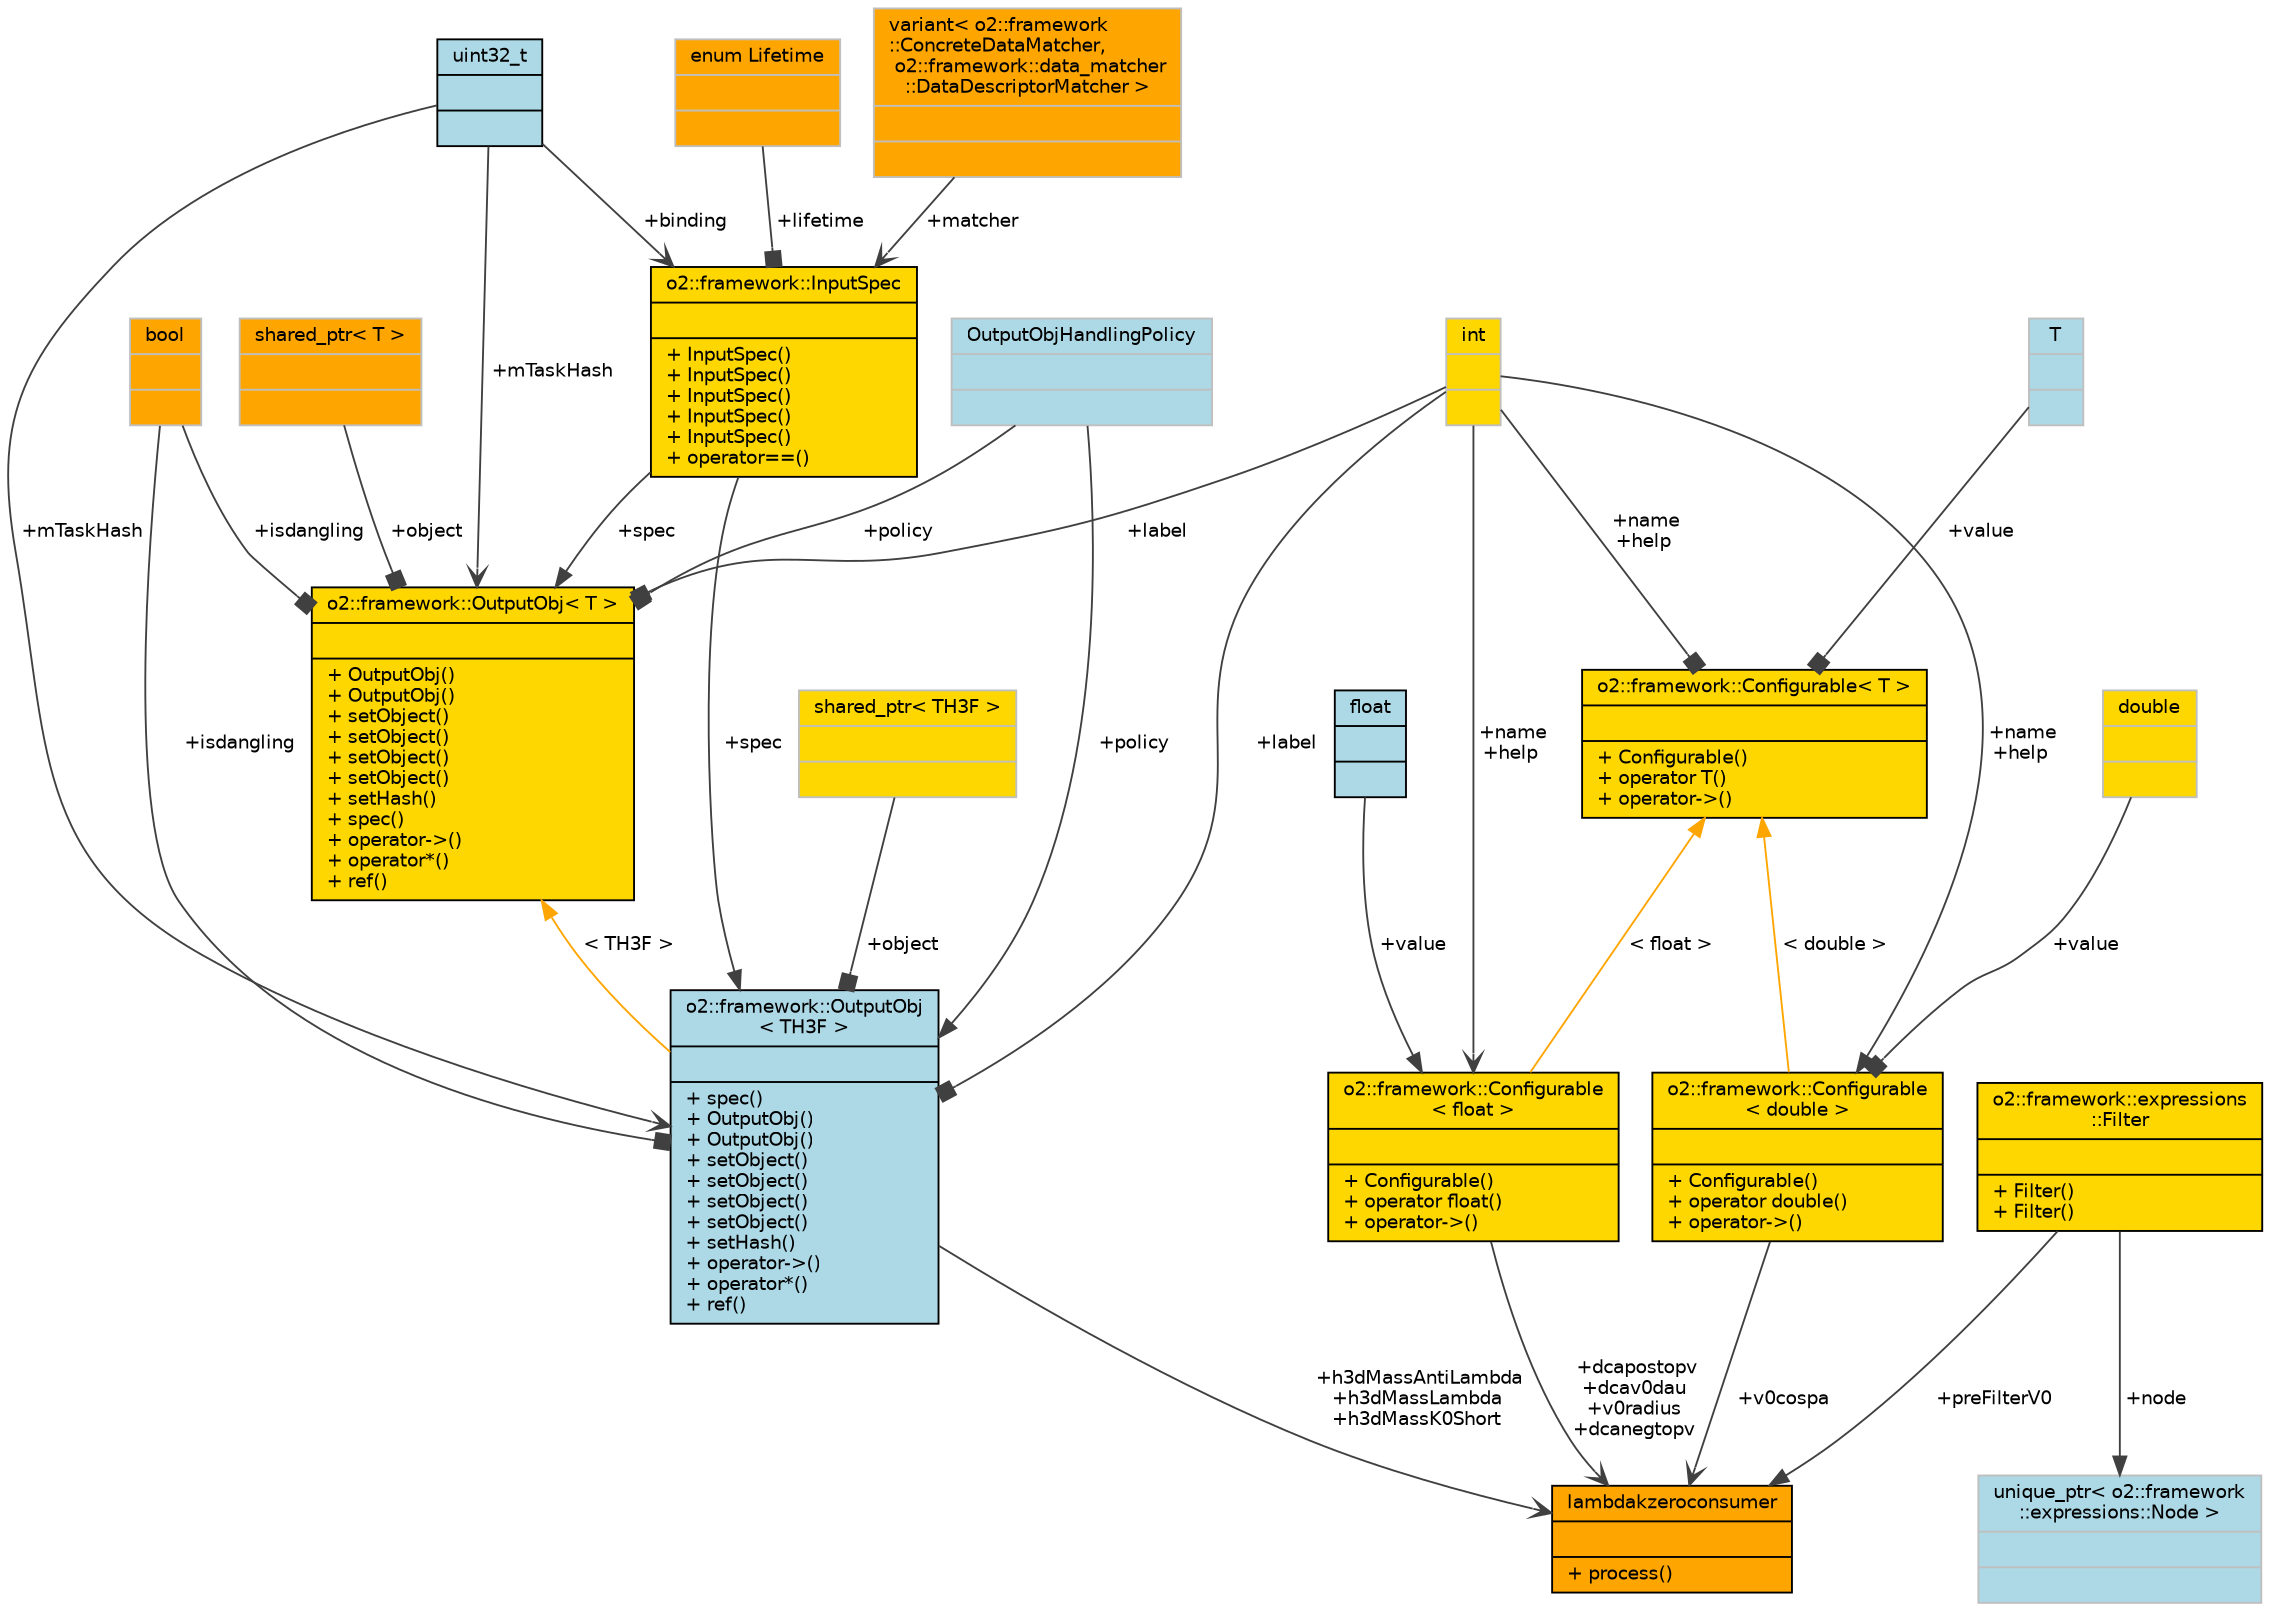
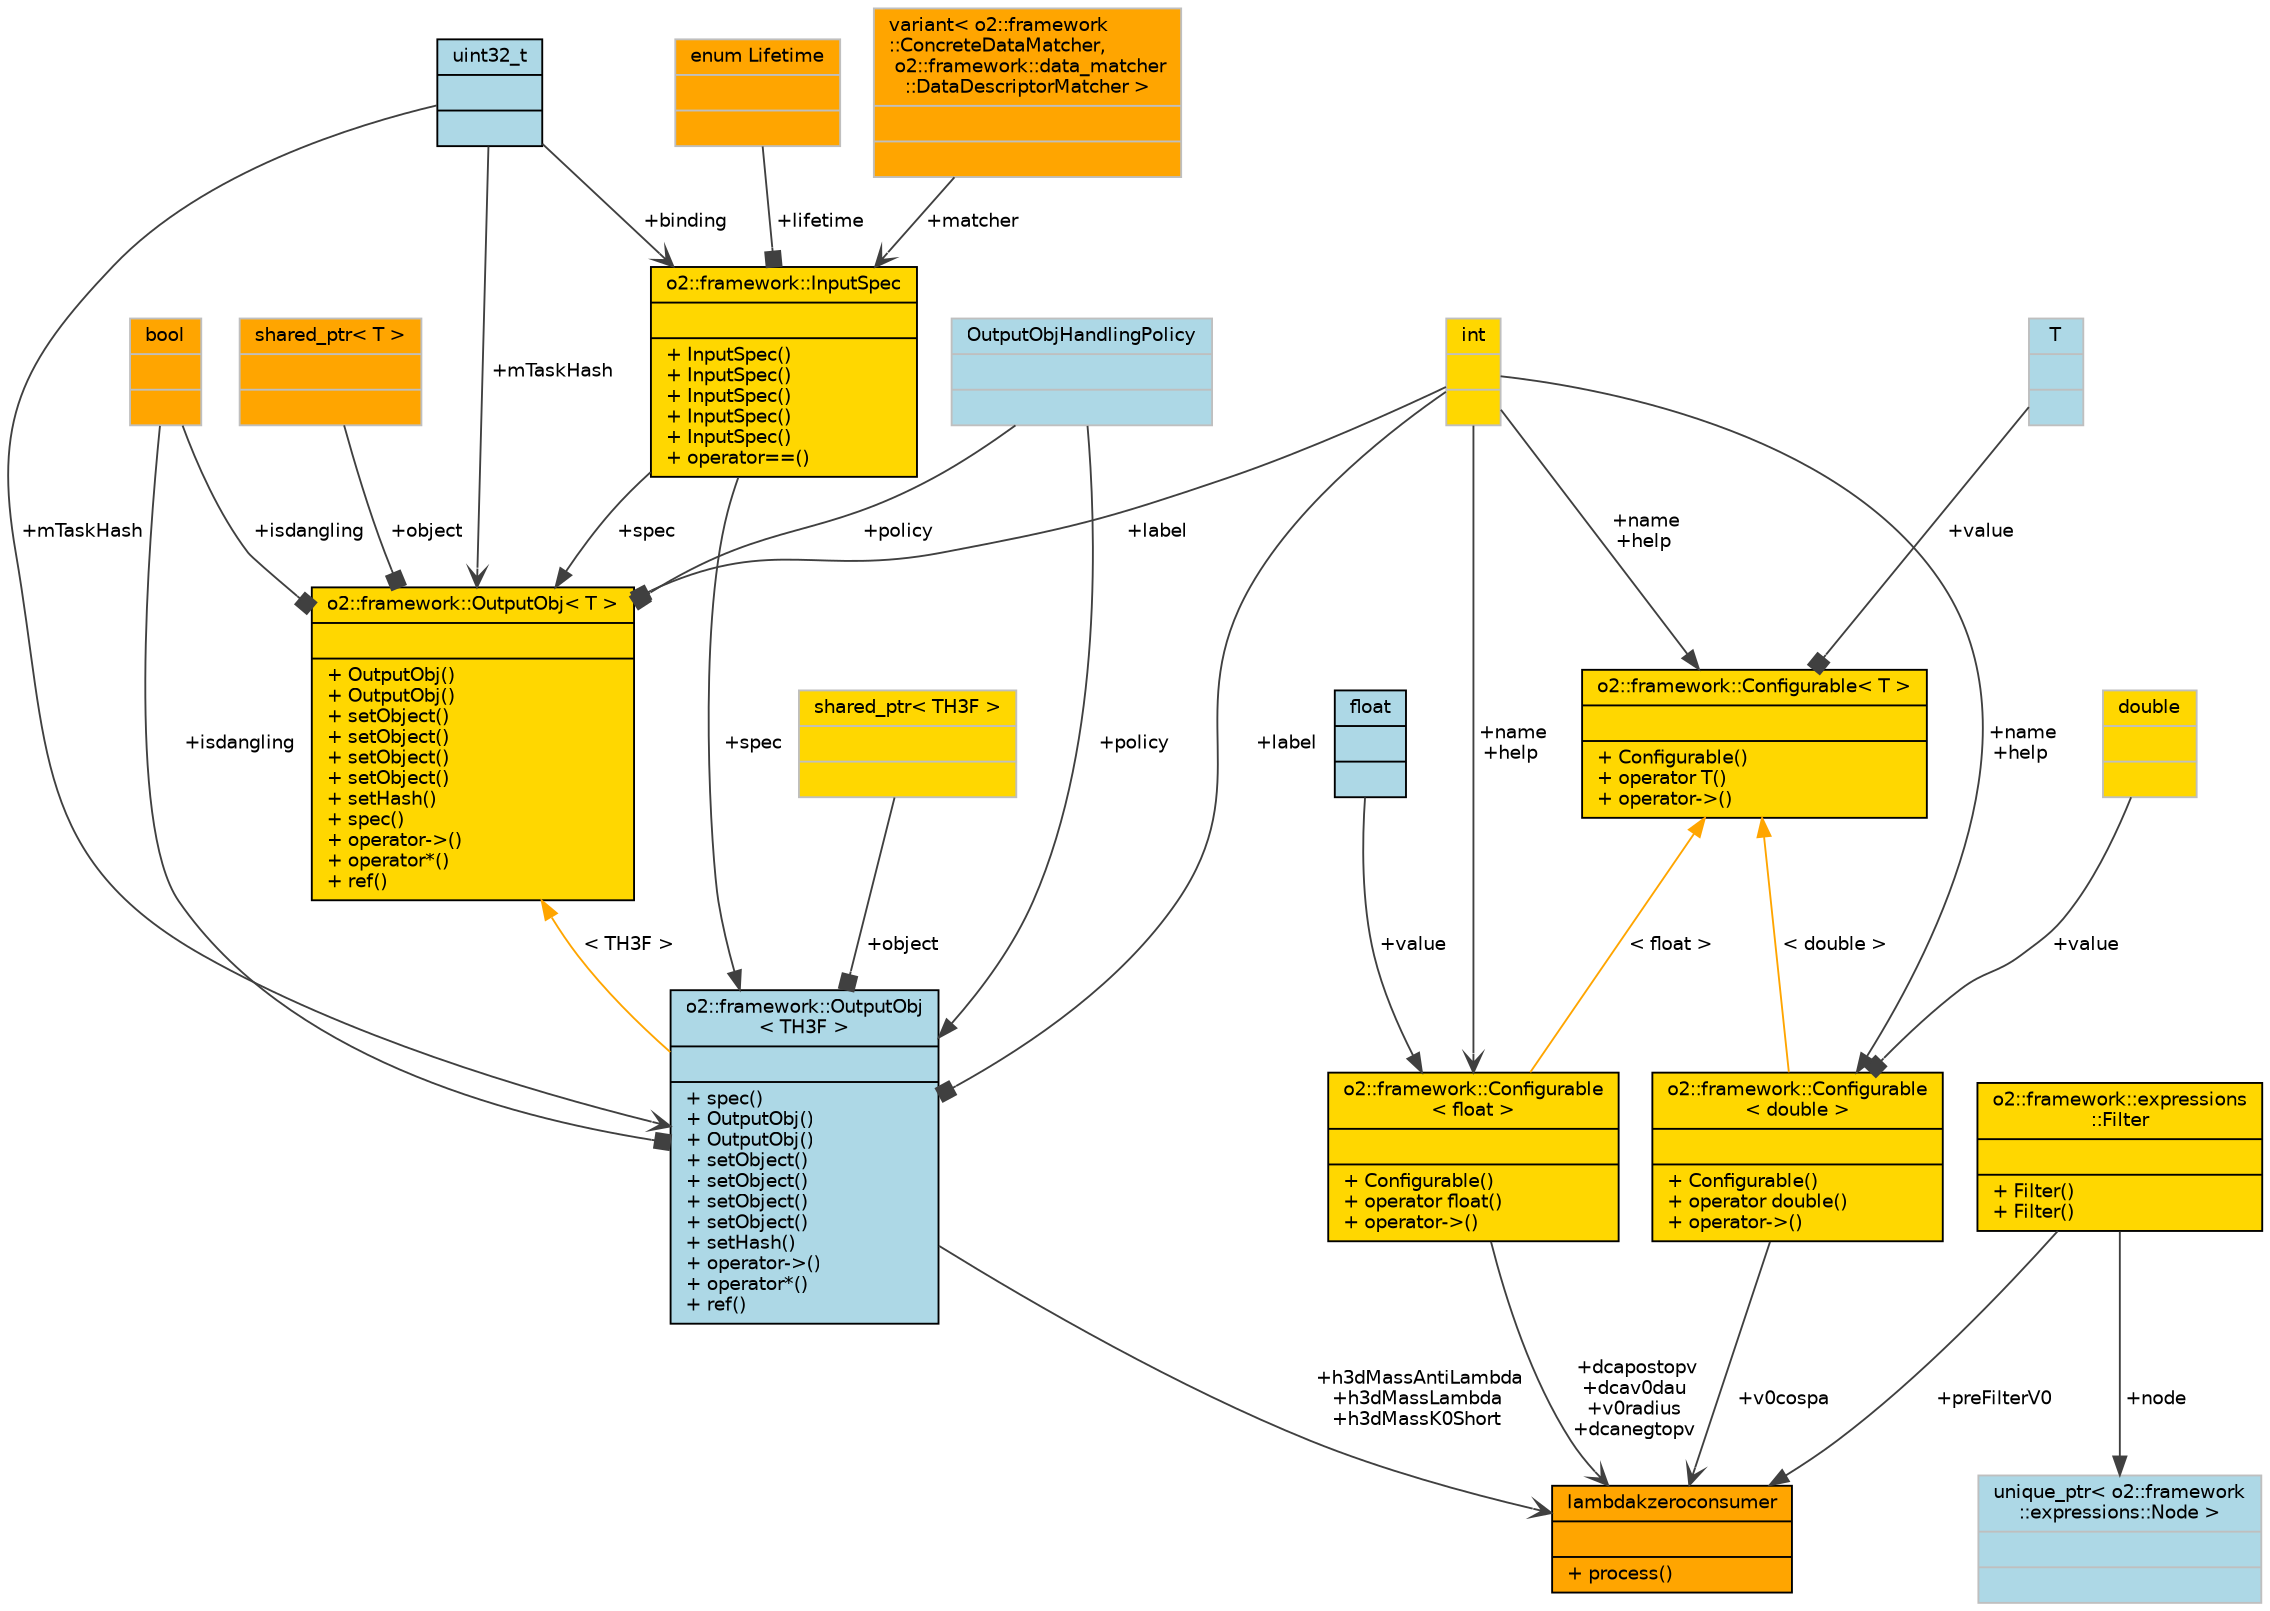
edge "int" -> "o2::framework::Configurable< T >": arrowhead box -> normal
